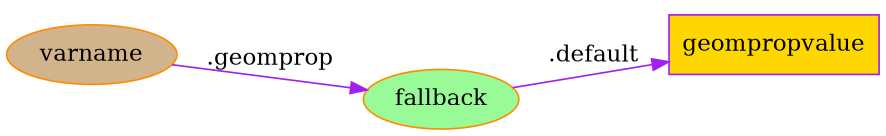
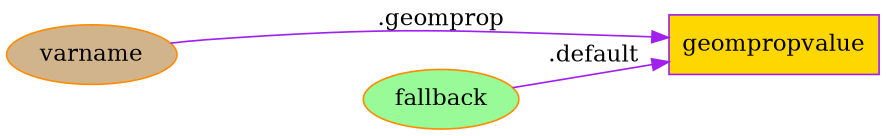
edge "varname" -> "fallback": now "varname" -> "geompropvalue"
